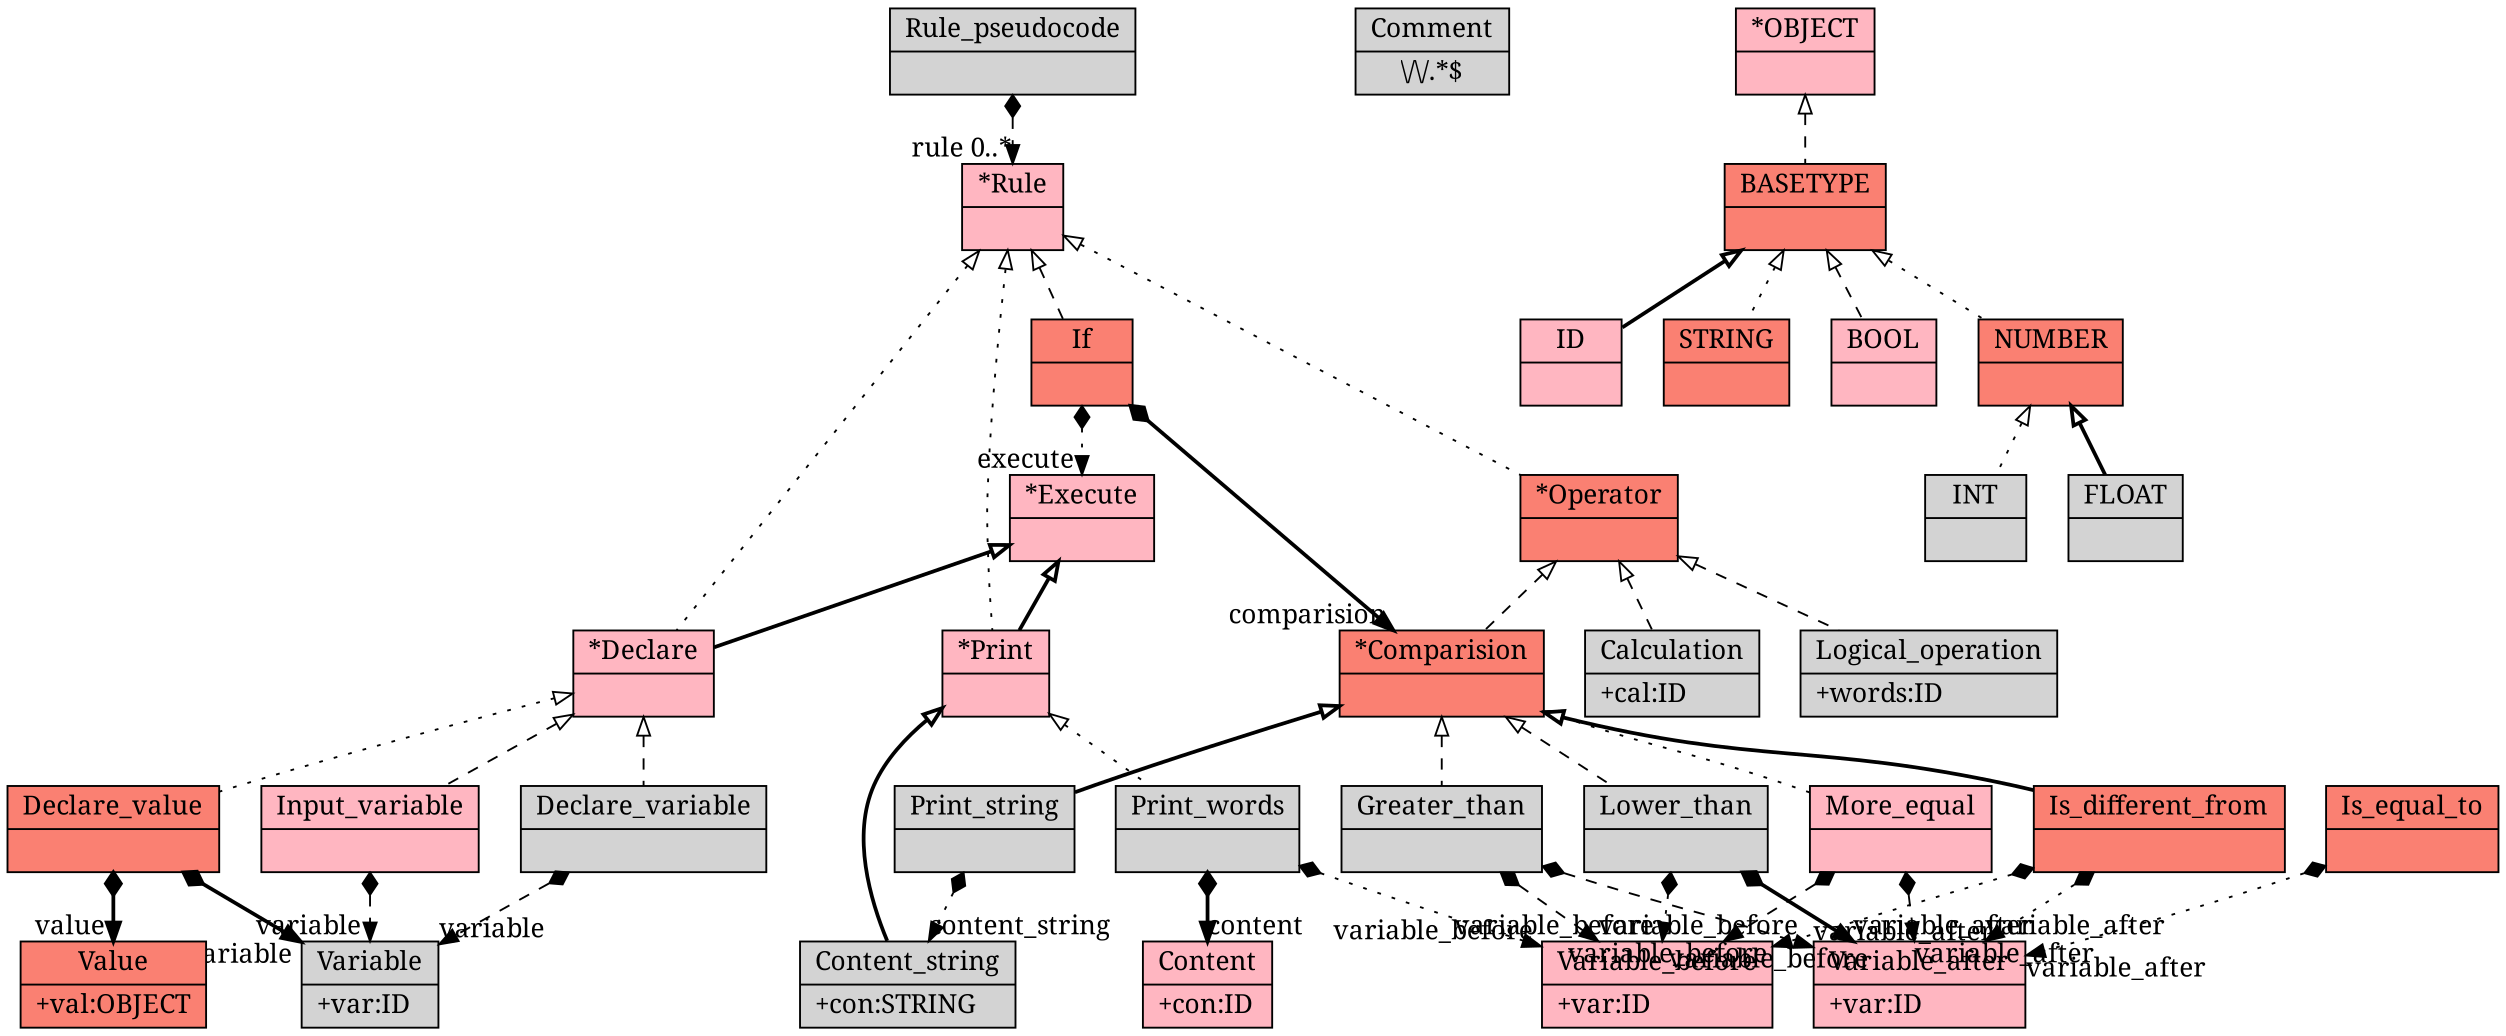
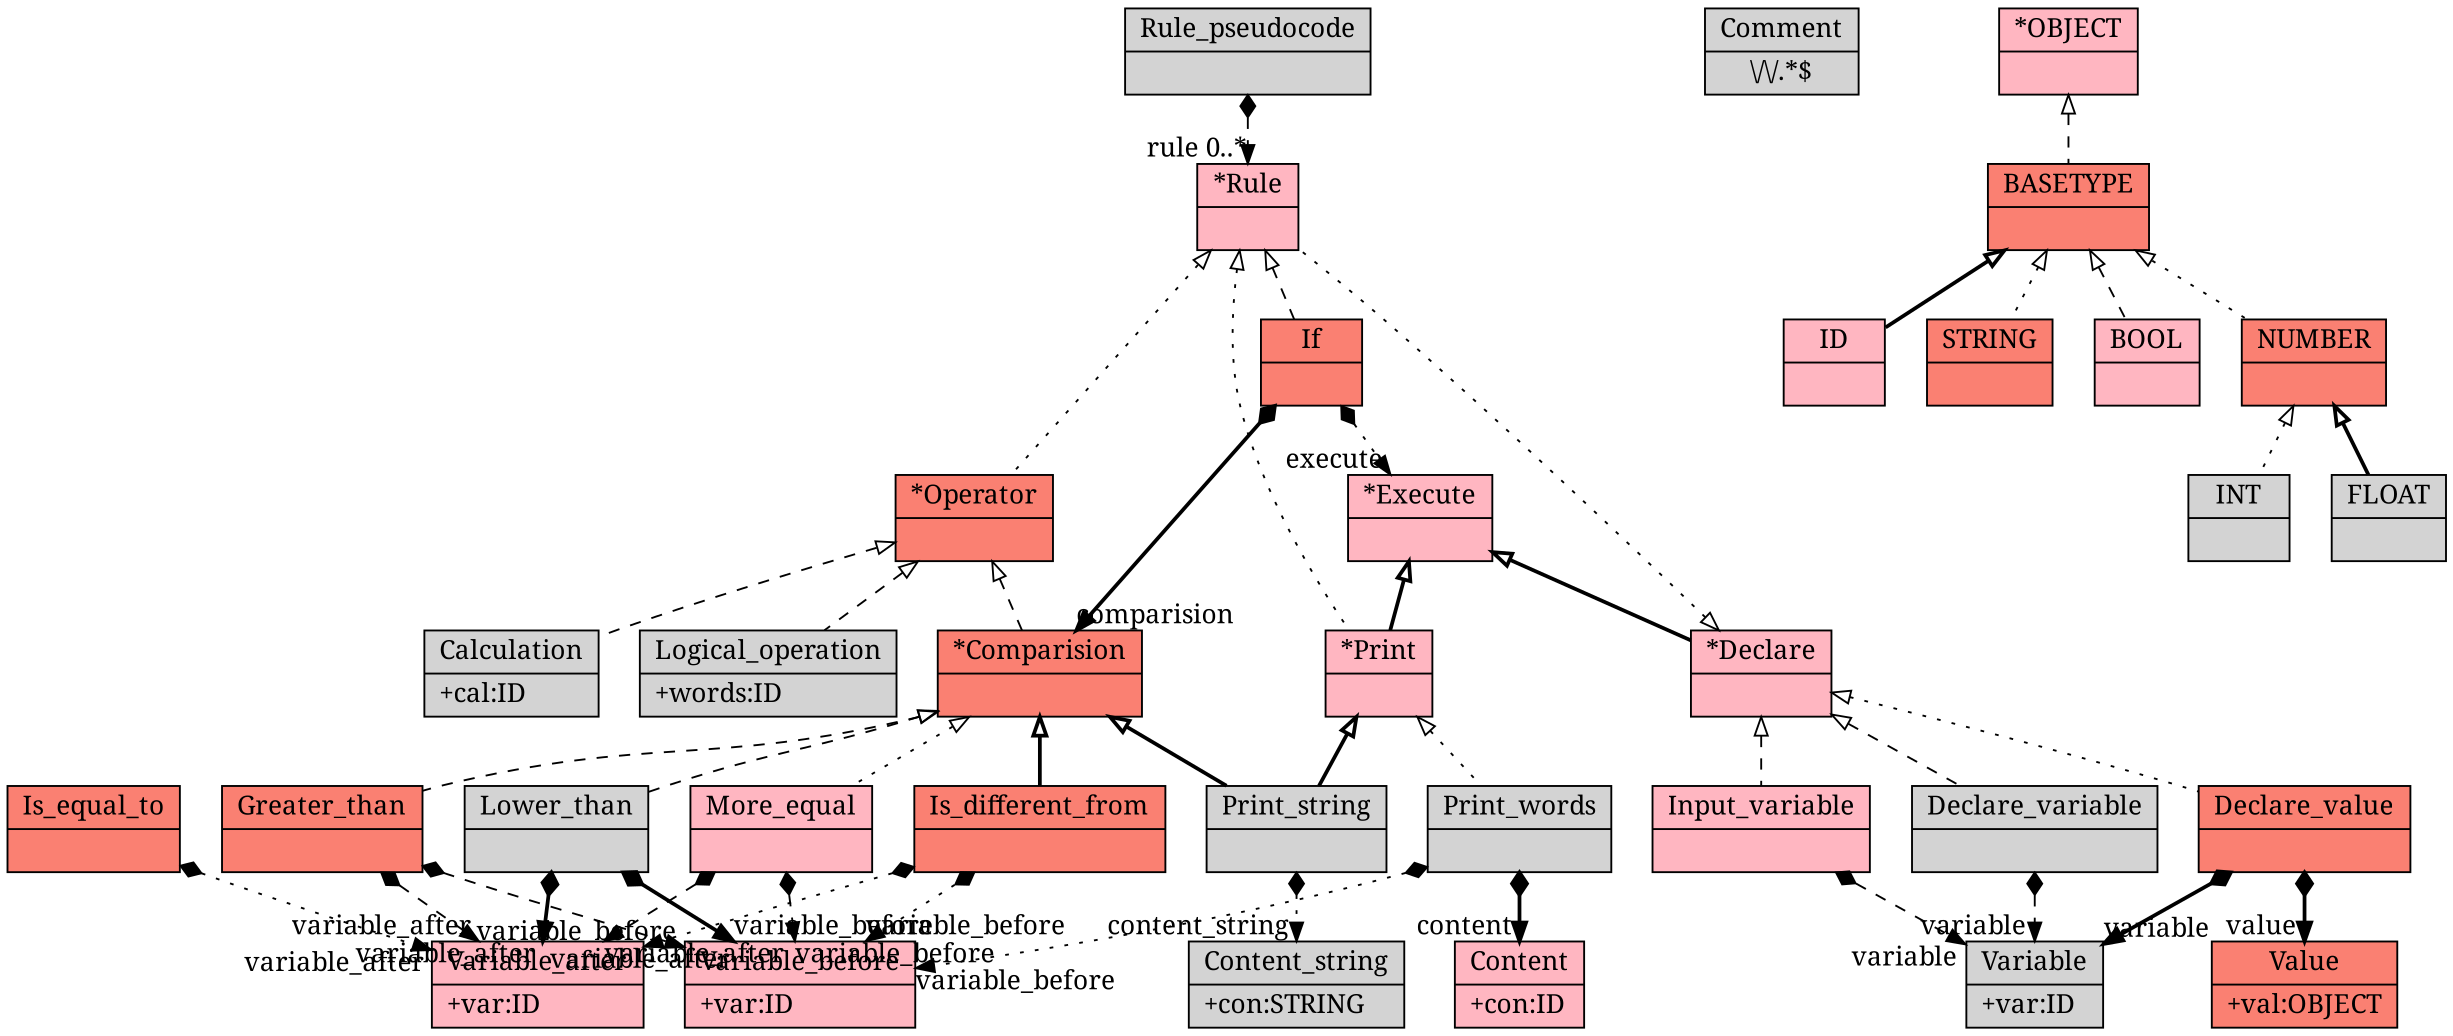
edge "*Declare" -> "*Rule": reversed
edge "Content_string" -> "*Print": now "Print_string" -> "*Print"
node "Greater_than": fillcolor lightgrey -> salmon
edge "Lower_than" -- "Variable_before": style dotted -> bold
